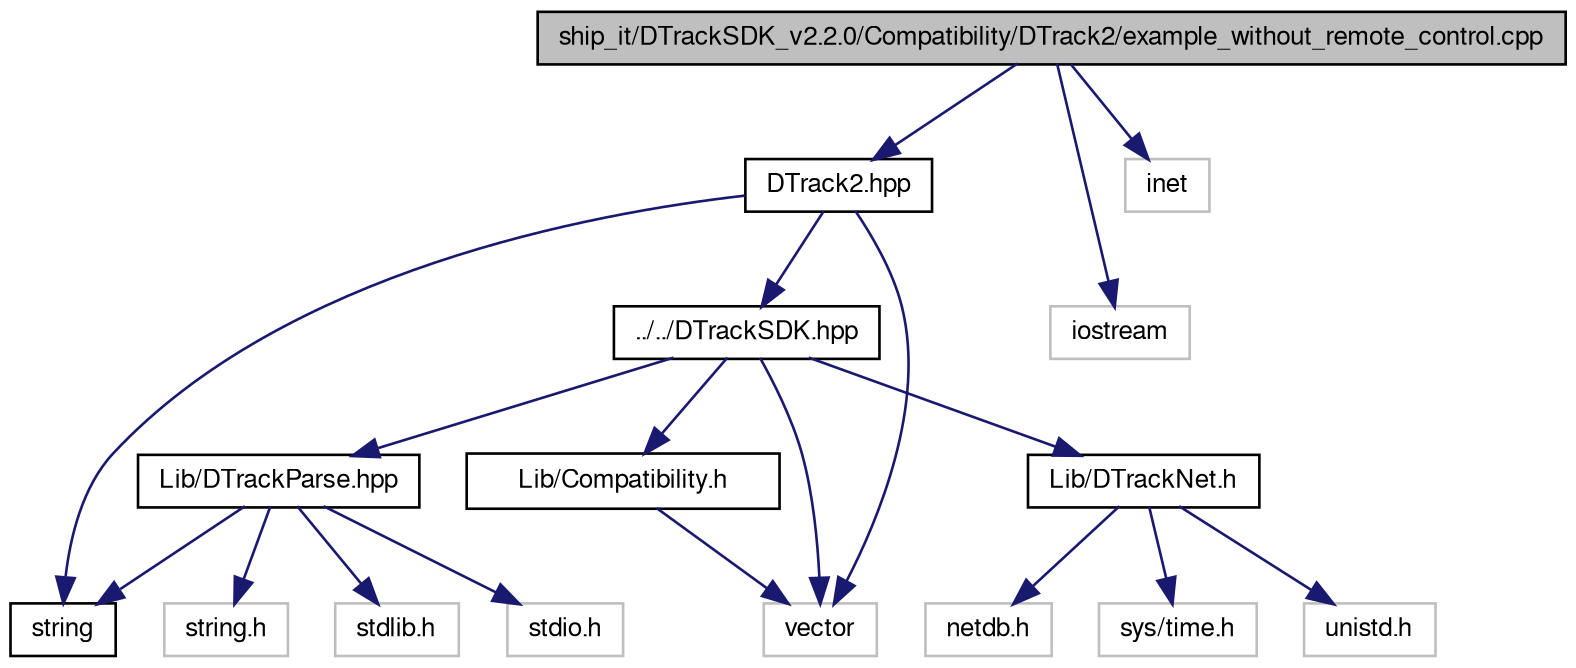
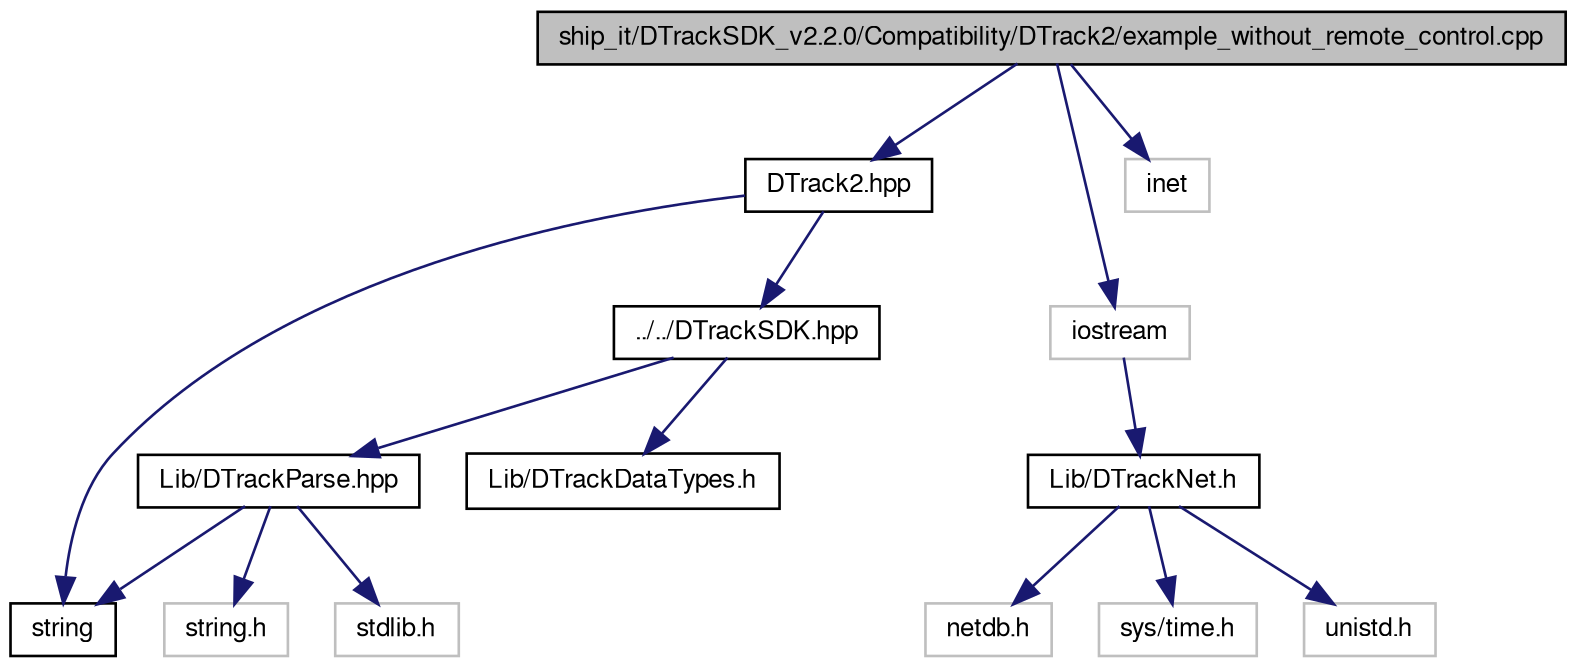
edge "../../DTrackSDK.hpp" -> "Lib/DTrackNet.h": now "iostream" -> "Lib/DTrackNet.h"
node "Lib/Compatibility.h": label "Lib/Compatibility.h" -> "Lib/DTrackDataTypes.h"
node "stdio.h": removed
node "vector": removed
